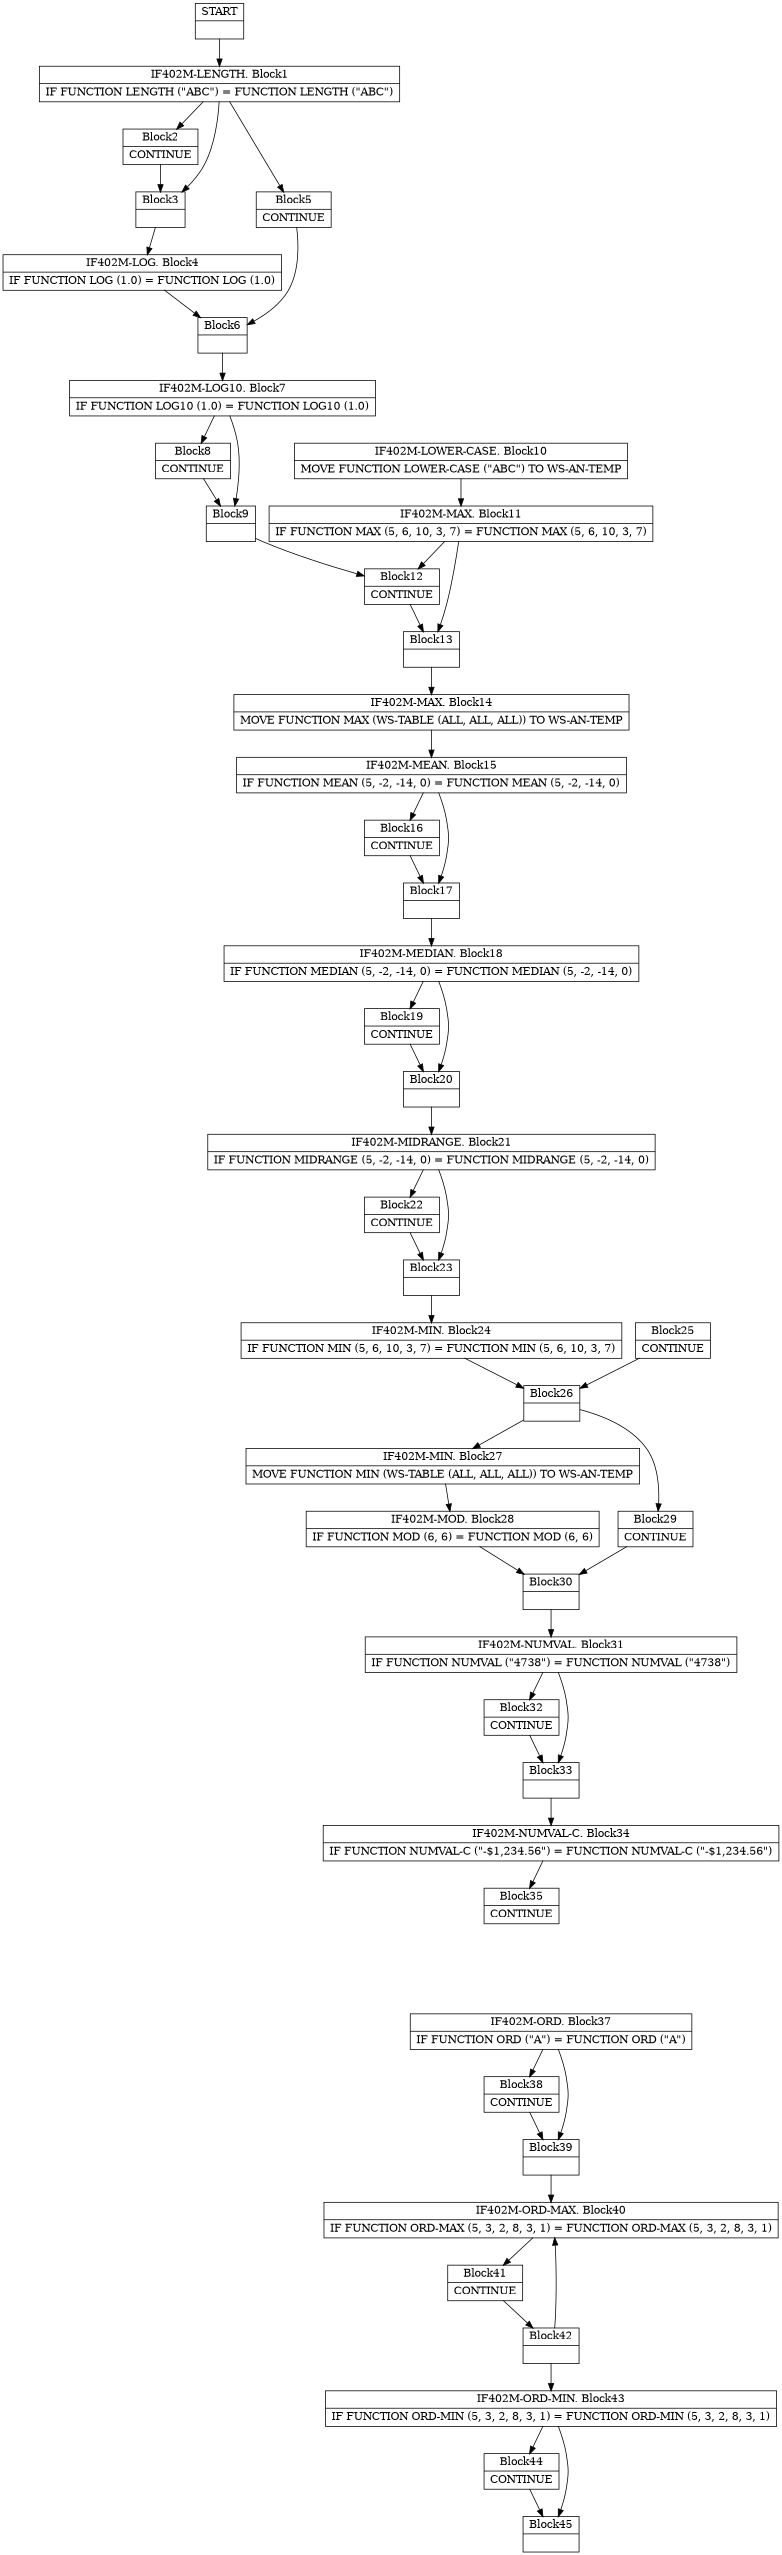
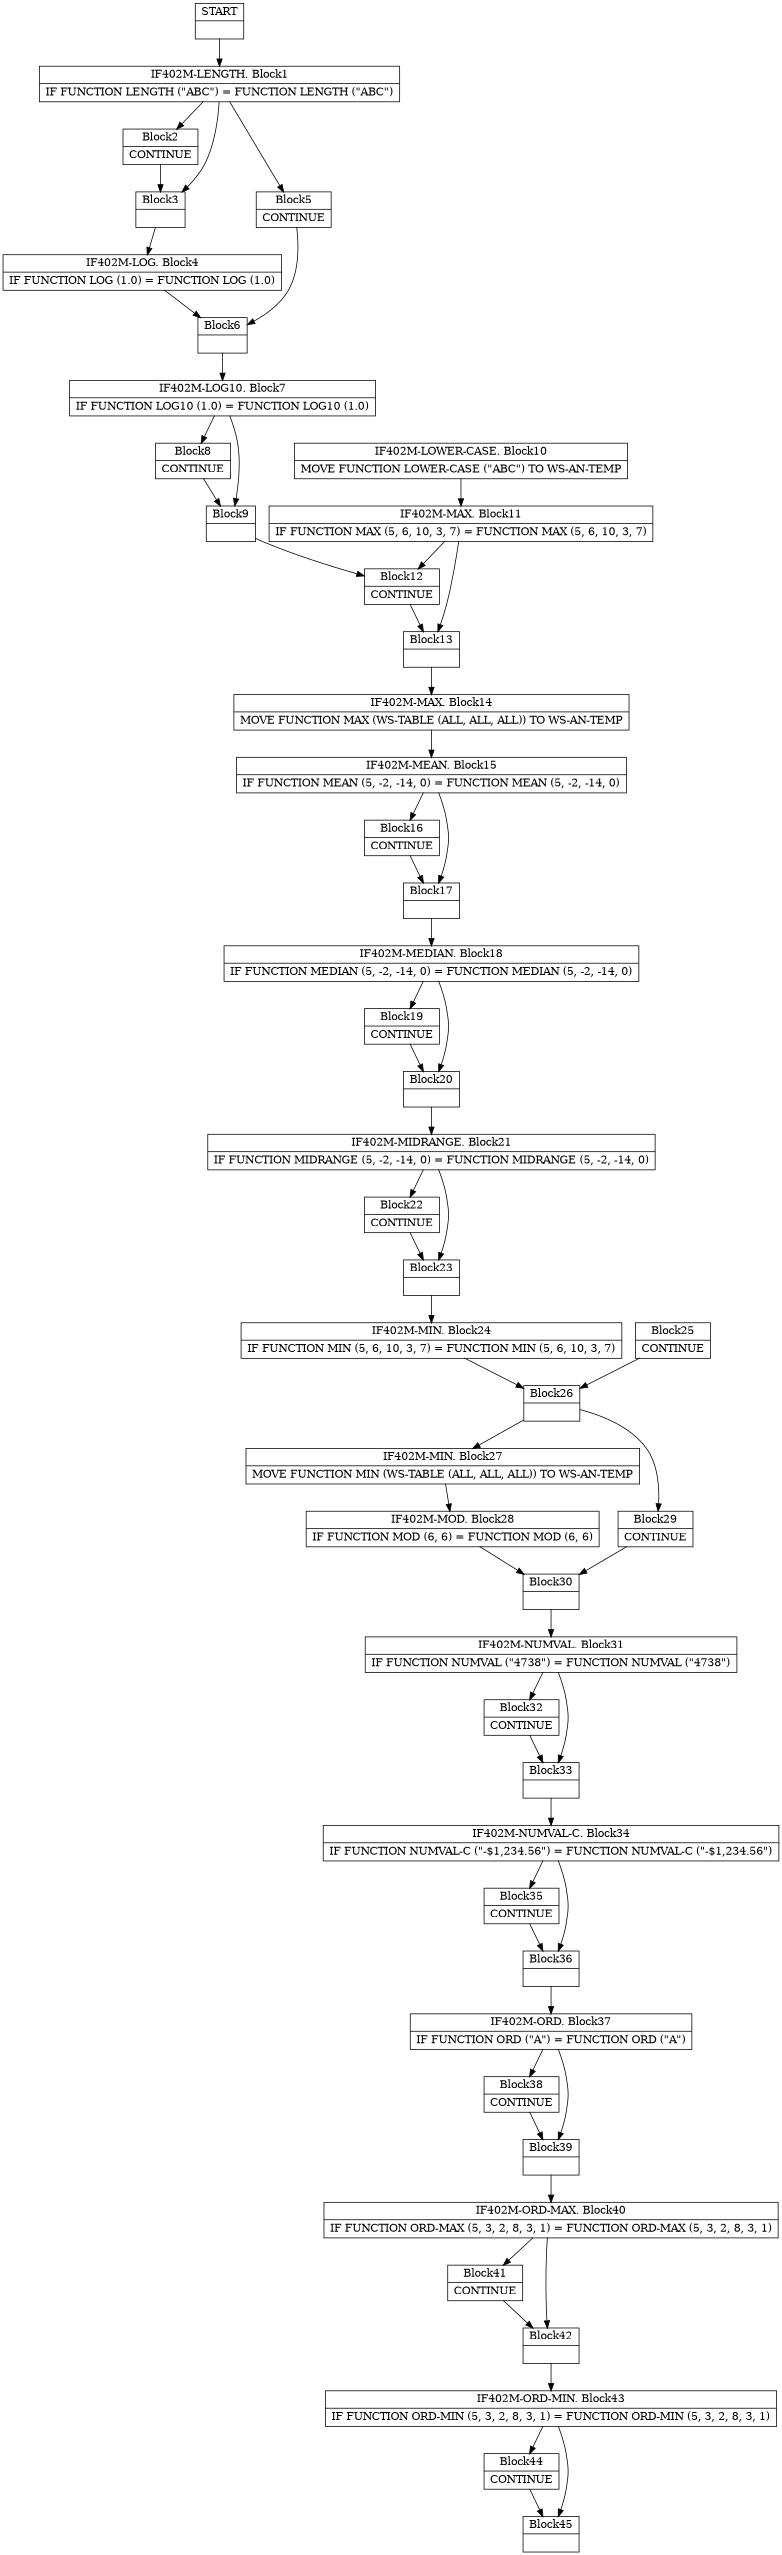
node "Block36": added
edge "Block42" -> "IF402M-ORD-MAX. Block40": reversed
